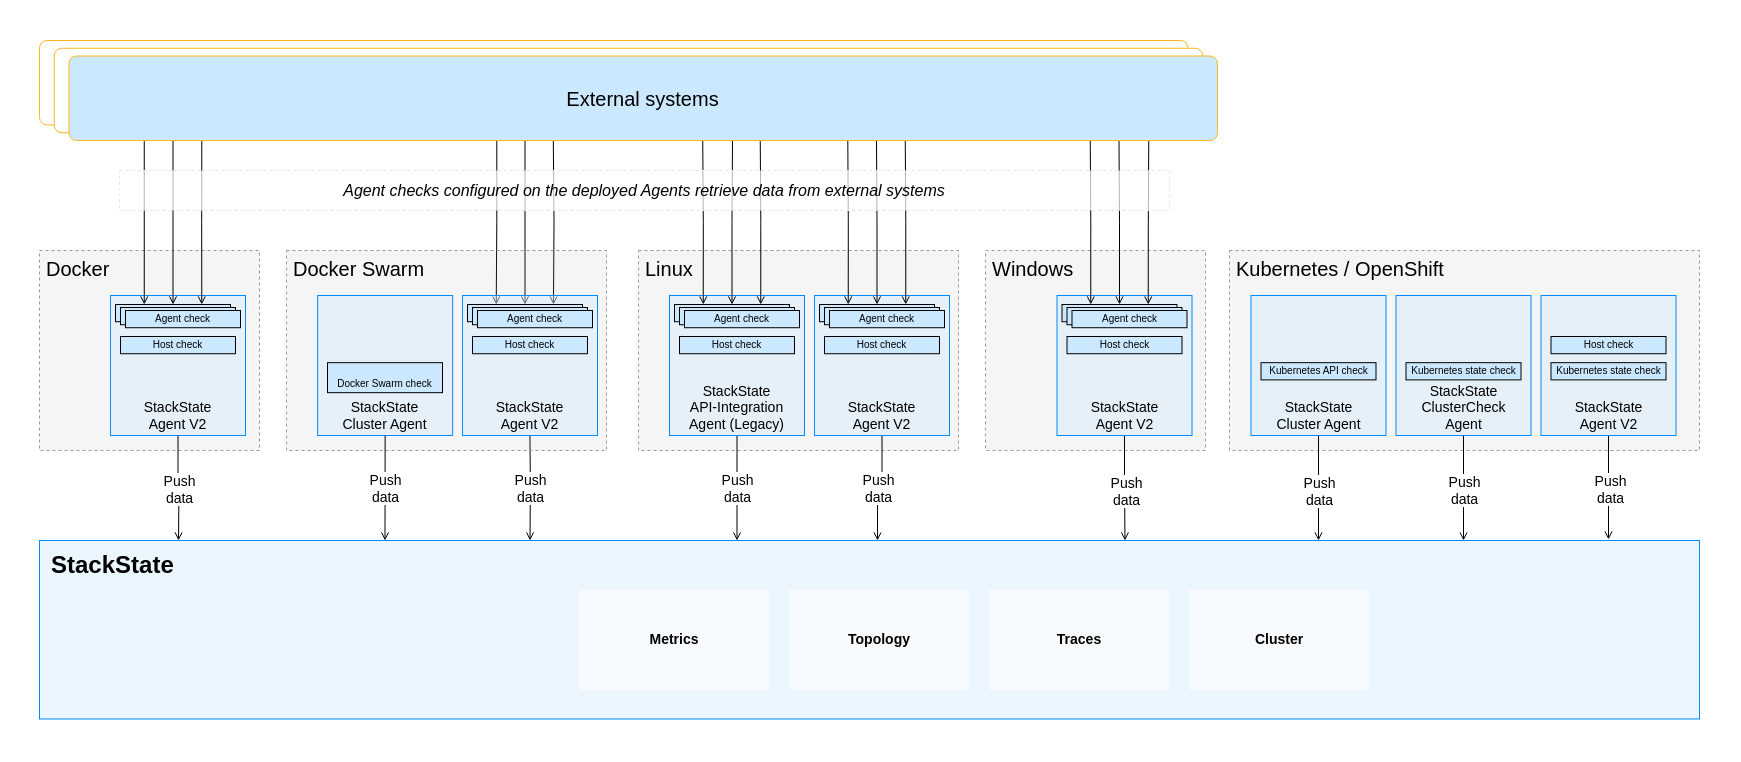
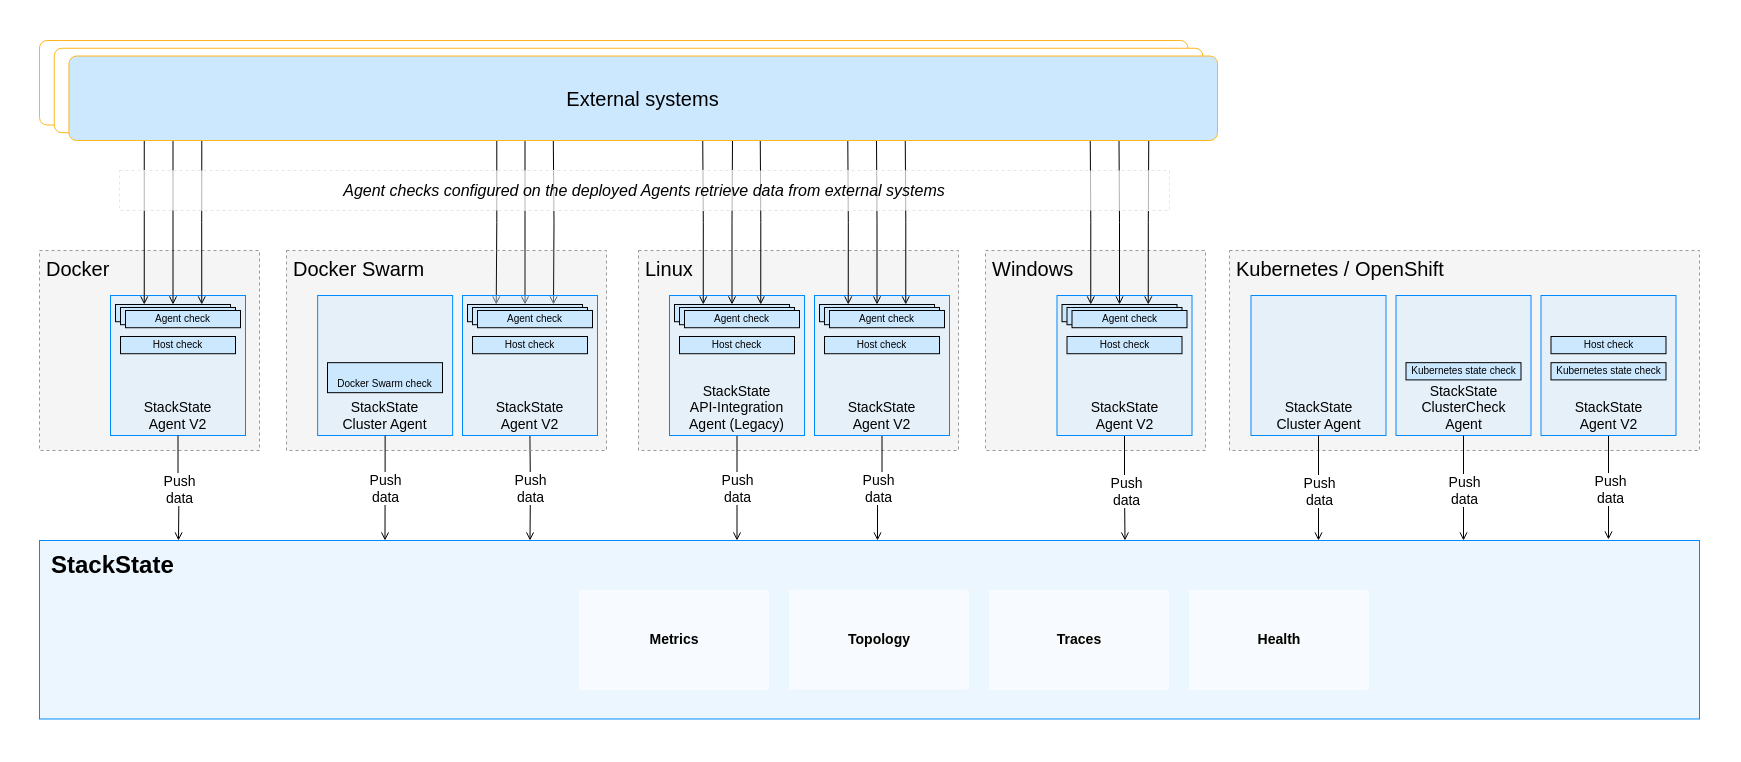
node "Kubernetes API check": removed
node "Cluster": label "Cluster" -> "Health"
